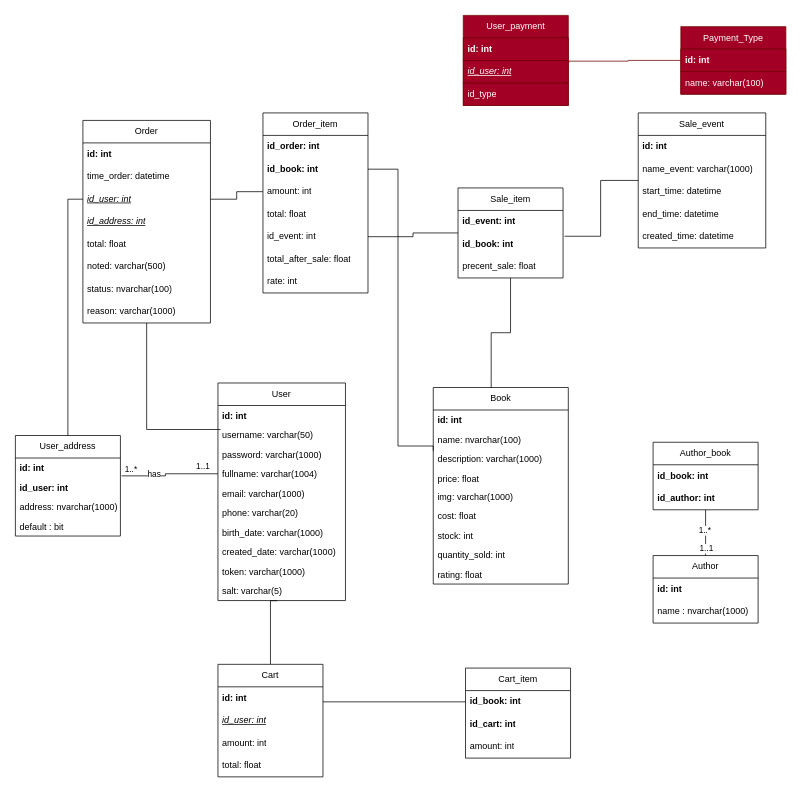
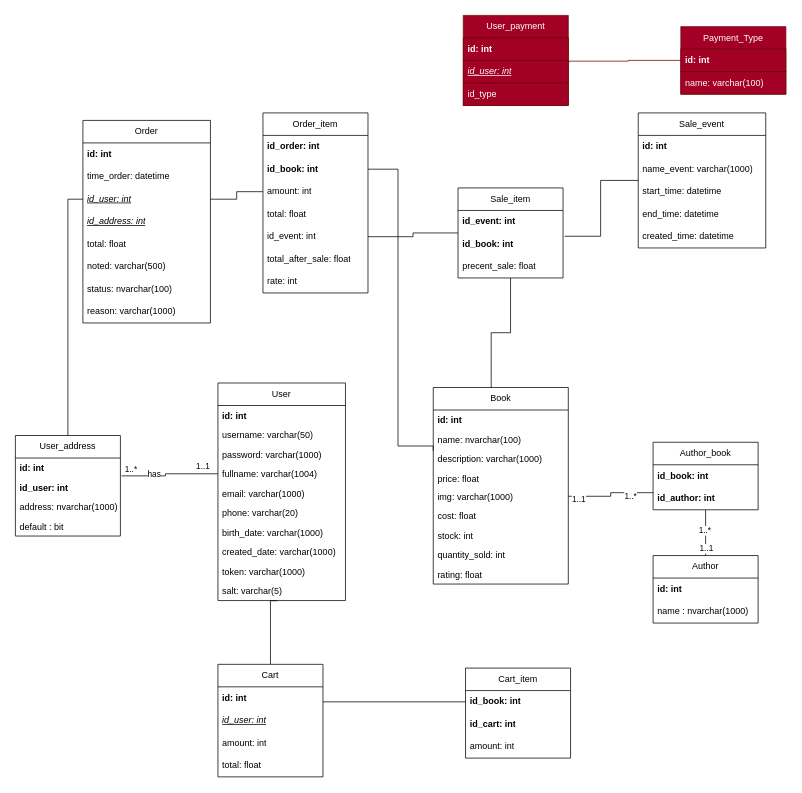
edge "Order" -- "username: varchar(50)": removed
edge "img: varchar(1000)" -- "id_author: int": added, labels "1..1", "1..*"
